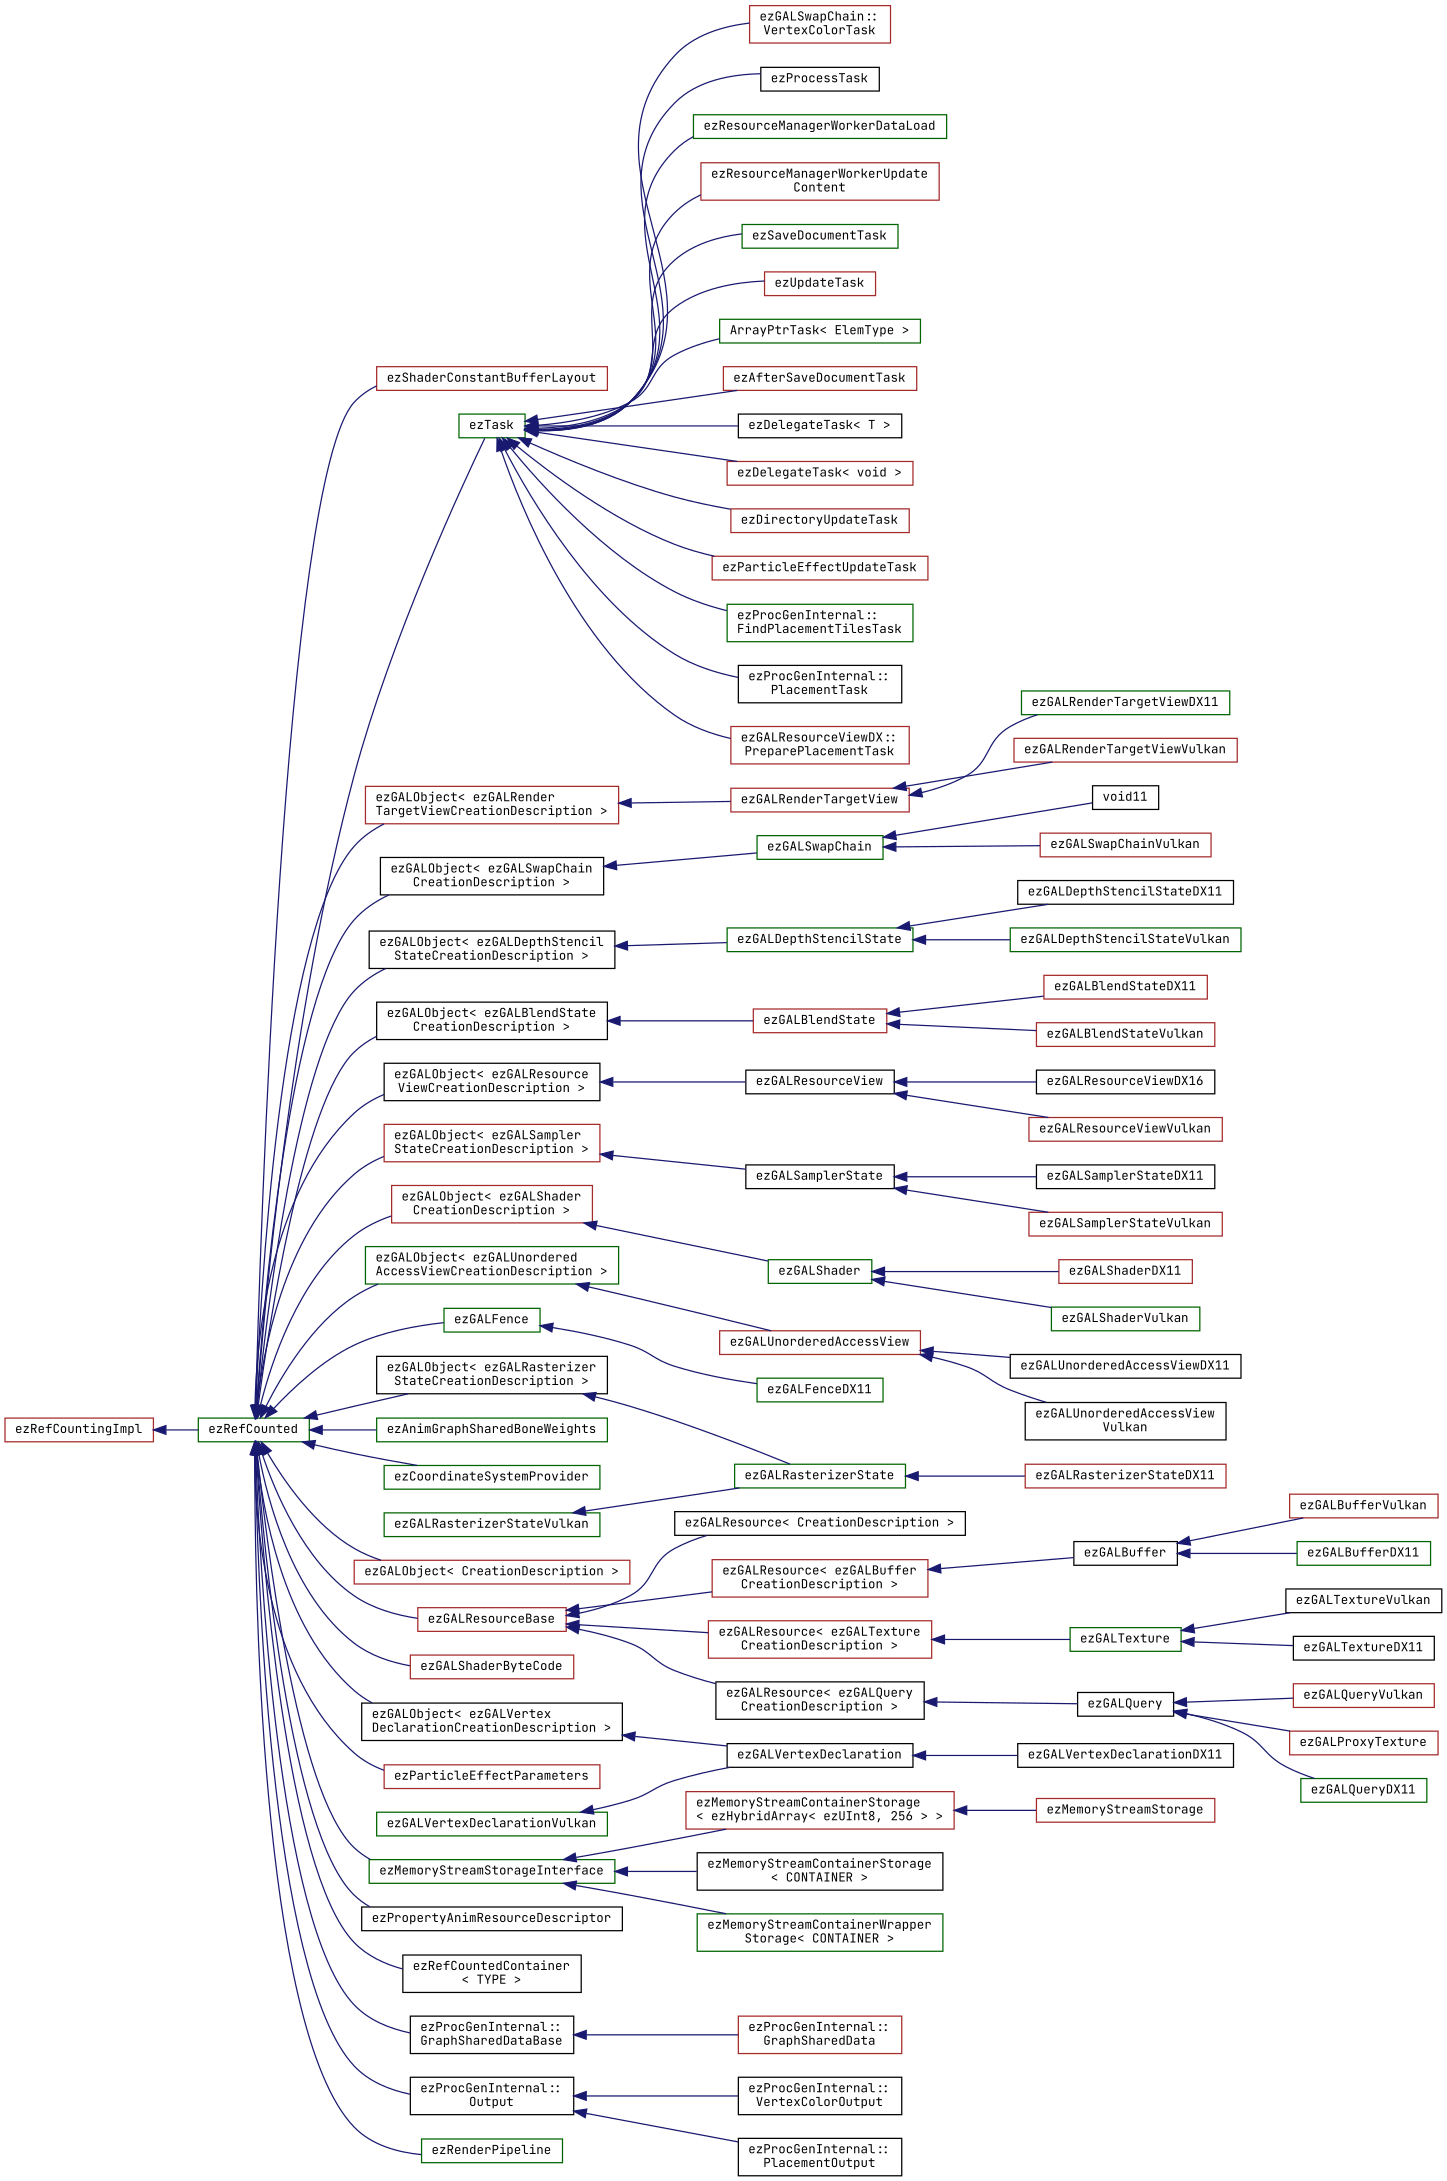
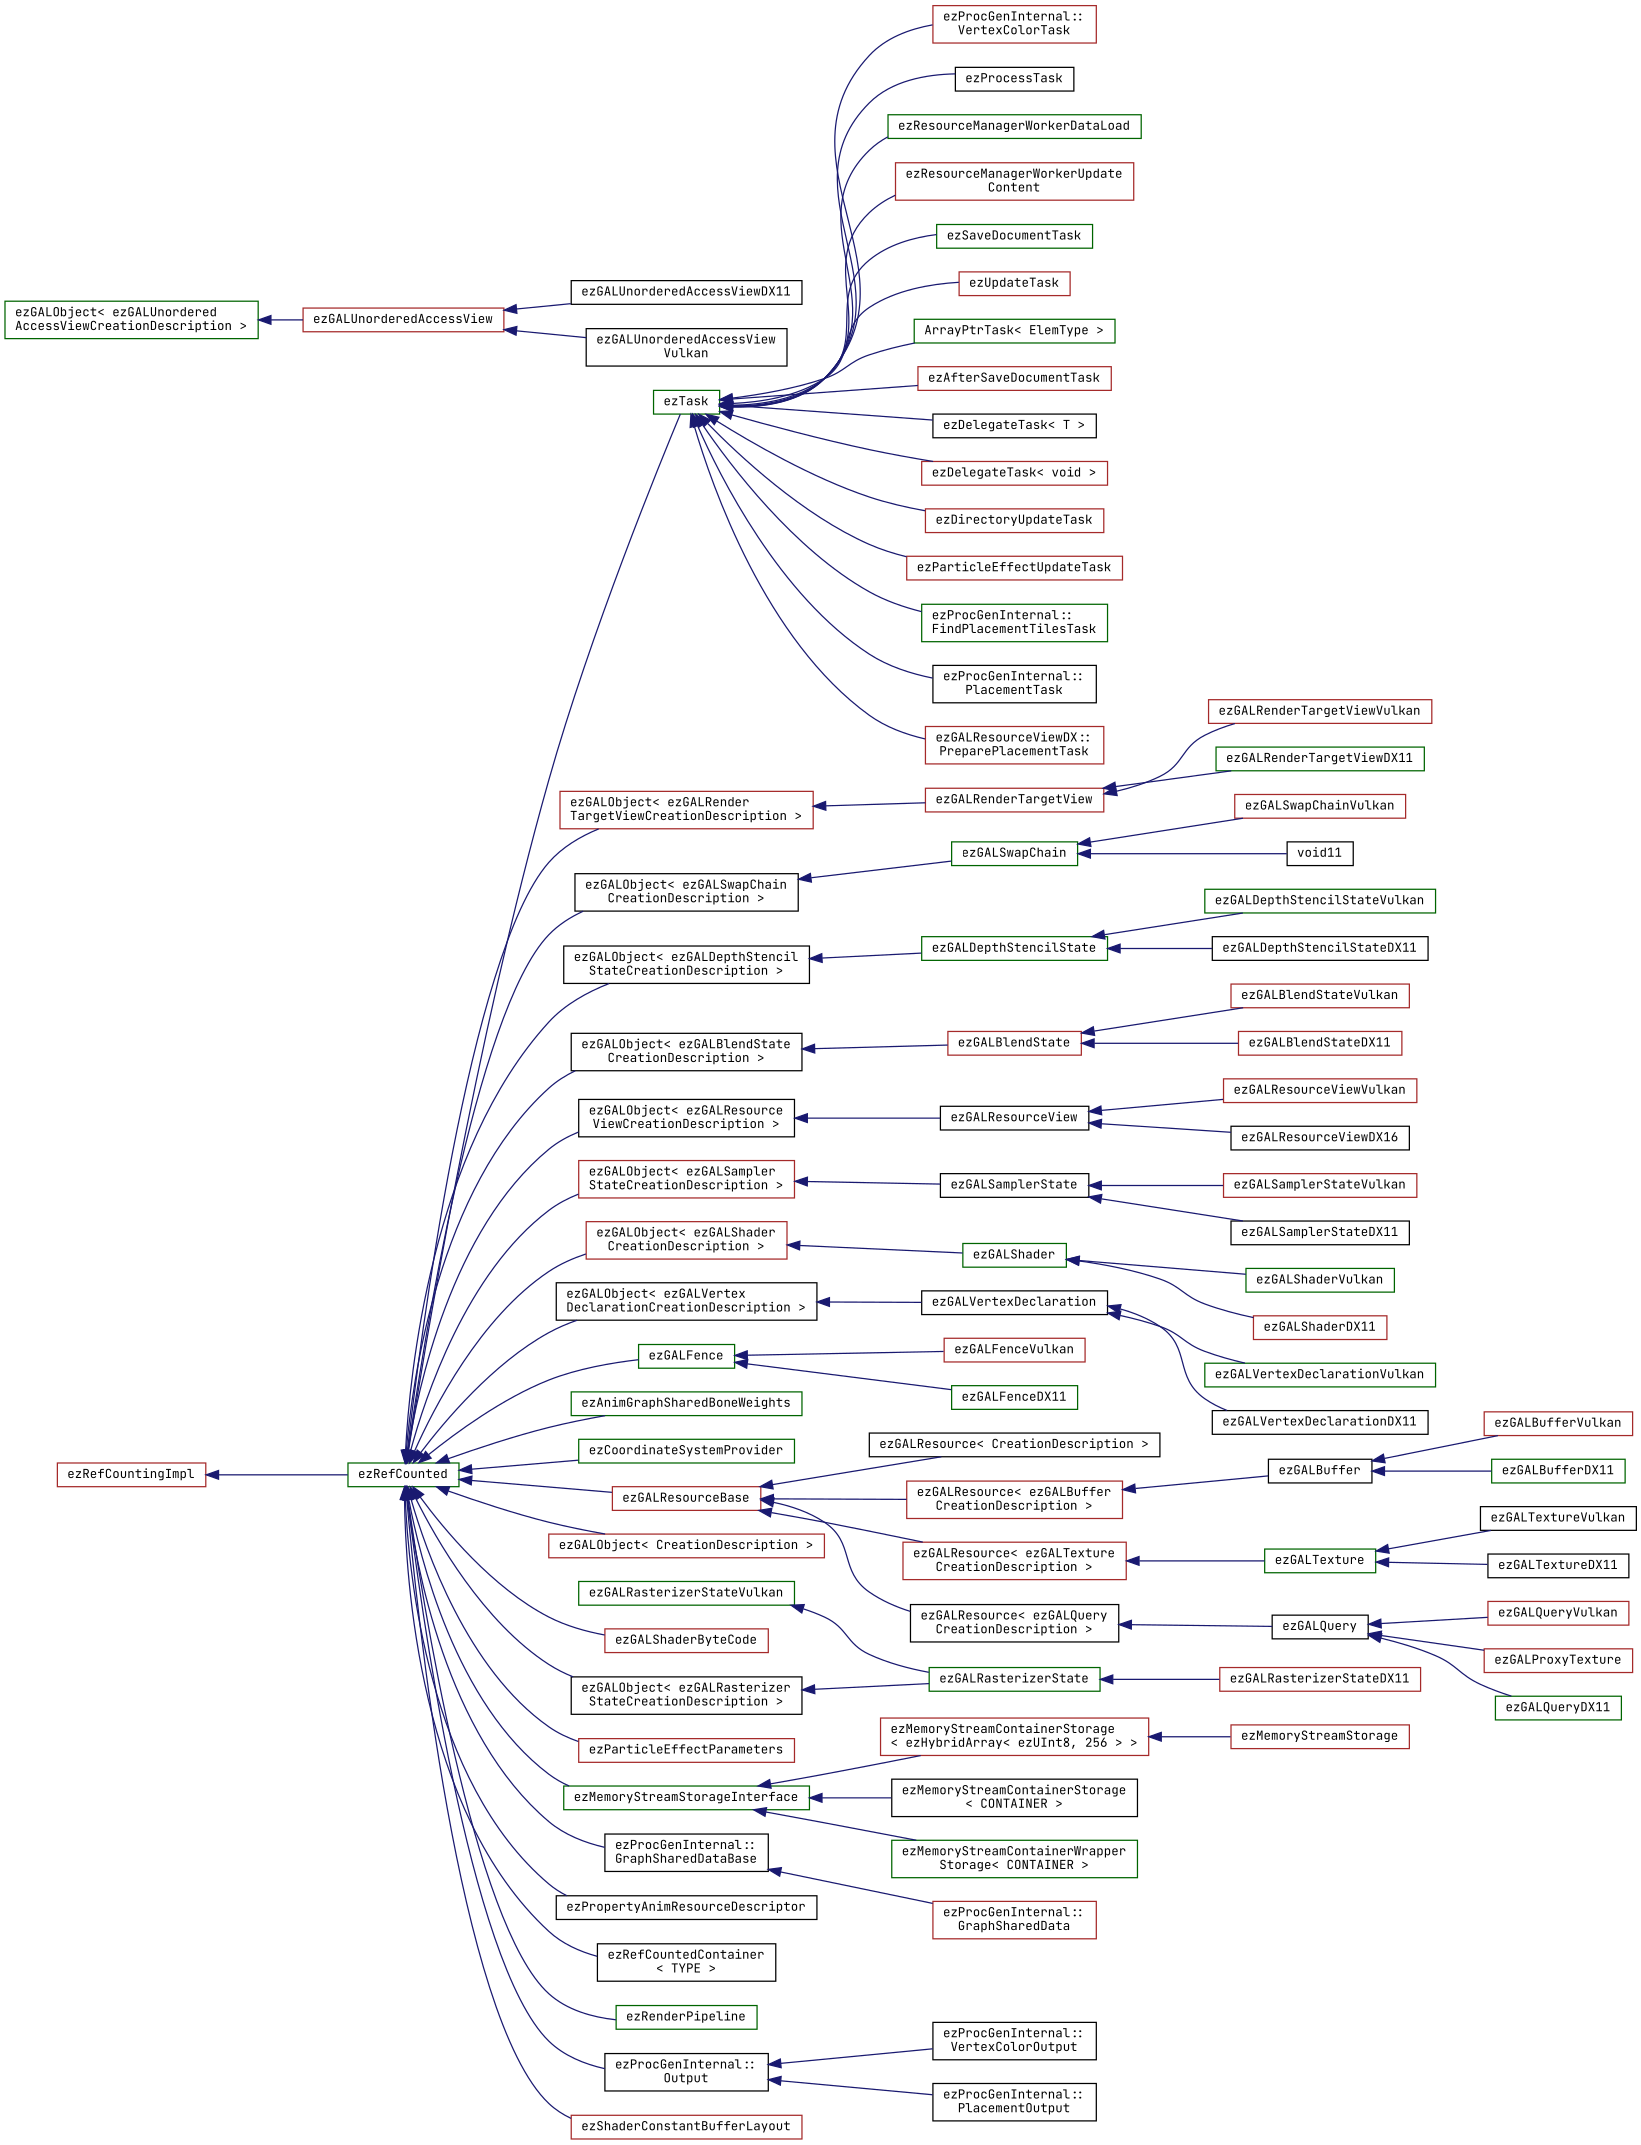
node "ezGALSwapChain:: VertexColorTask": label "ezGALSwapChain:: VertexColorTask" -> "ezProcGenInternal:: VertexColorTask"
edge "ezGALObject< ezGALUnordered AccessViewCreationDescription >" -> "ezRefCounted": removed
node "ezGALFenceVulkan": added
edge "ezGALVertexDeclaration" -> "ezGALVertexDeclarationVulkan": reversed
